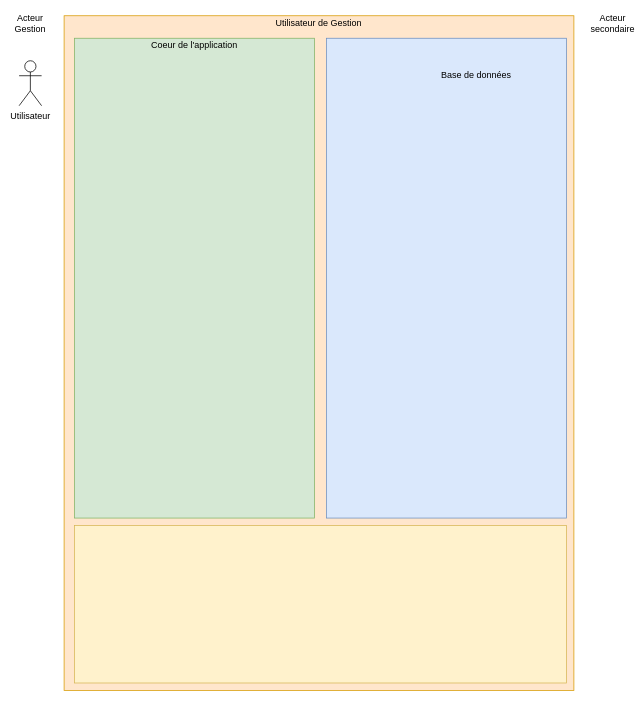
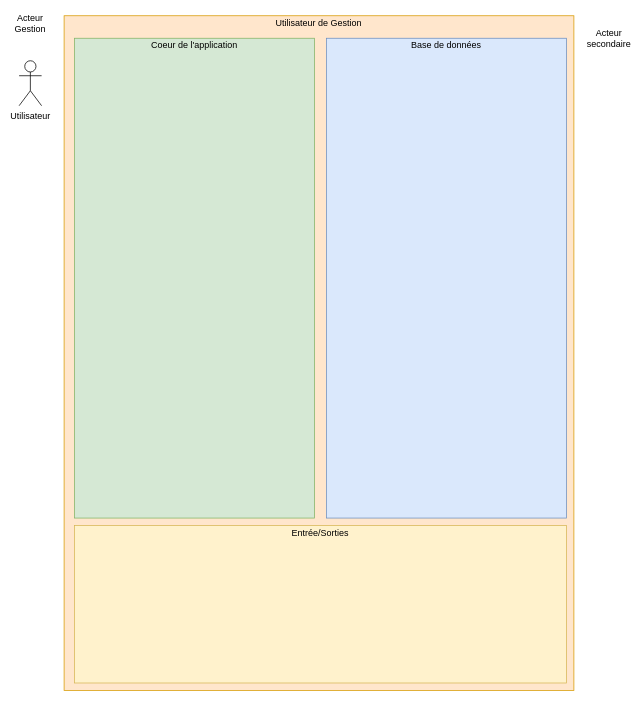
node "Acteur secondaire": moved (613, 23) -> (609, 38)
node "Base de données": moved (477, 75) -> (447, 45)
node "Entrée/Sorties": added
